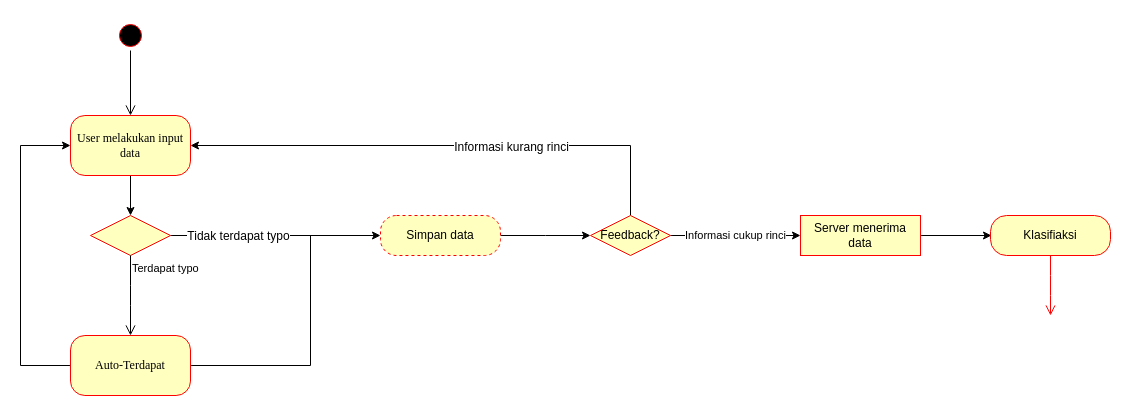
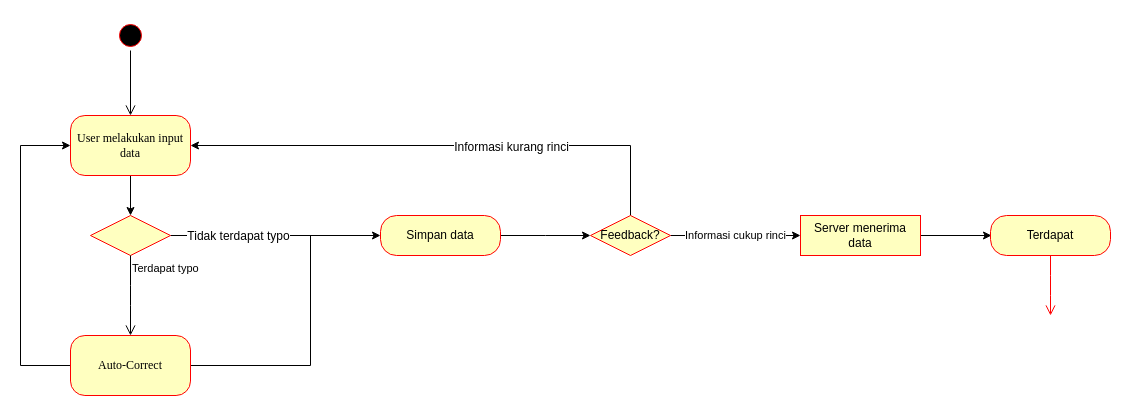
node "Simpan data": style dashed -> solid
node "Klasifiaksi": label "Klasifiaksi" -> "Terdapat"
node "Auto-Terdapat": label "Auto-Terdapat" -> "Auto-Correct"
